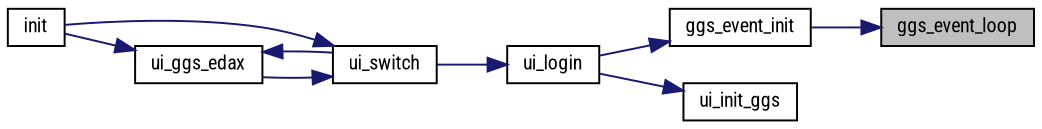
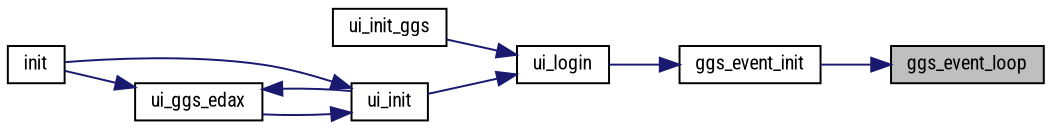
node "ui_switch": label "ui_switch" -> "ui_init"
edge "ui_login" -> "ui_init_ggs": reversed
